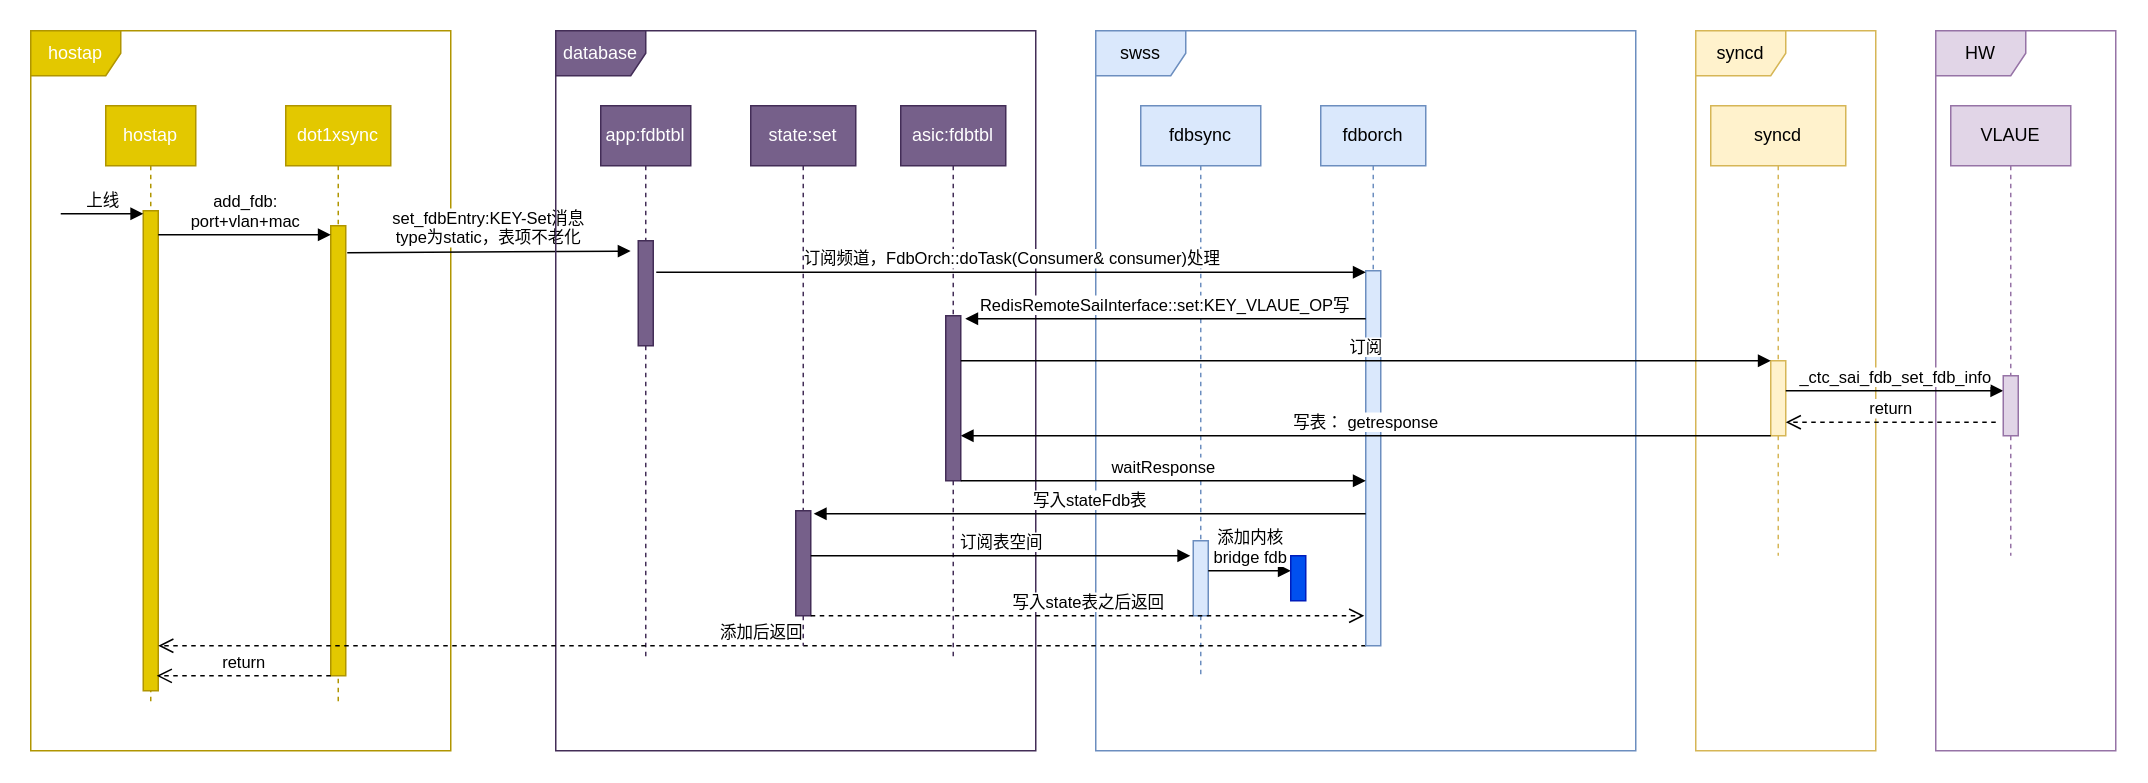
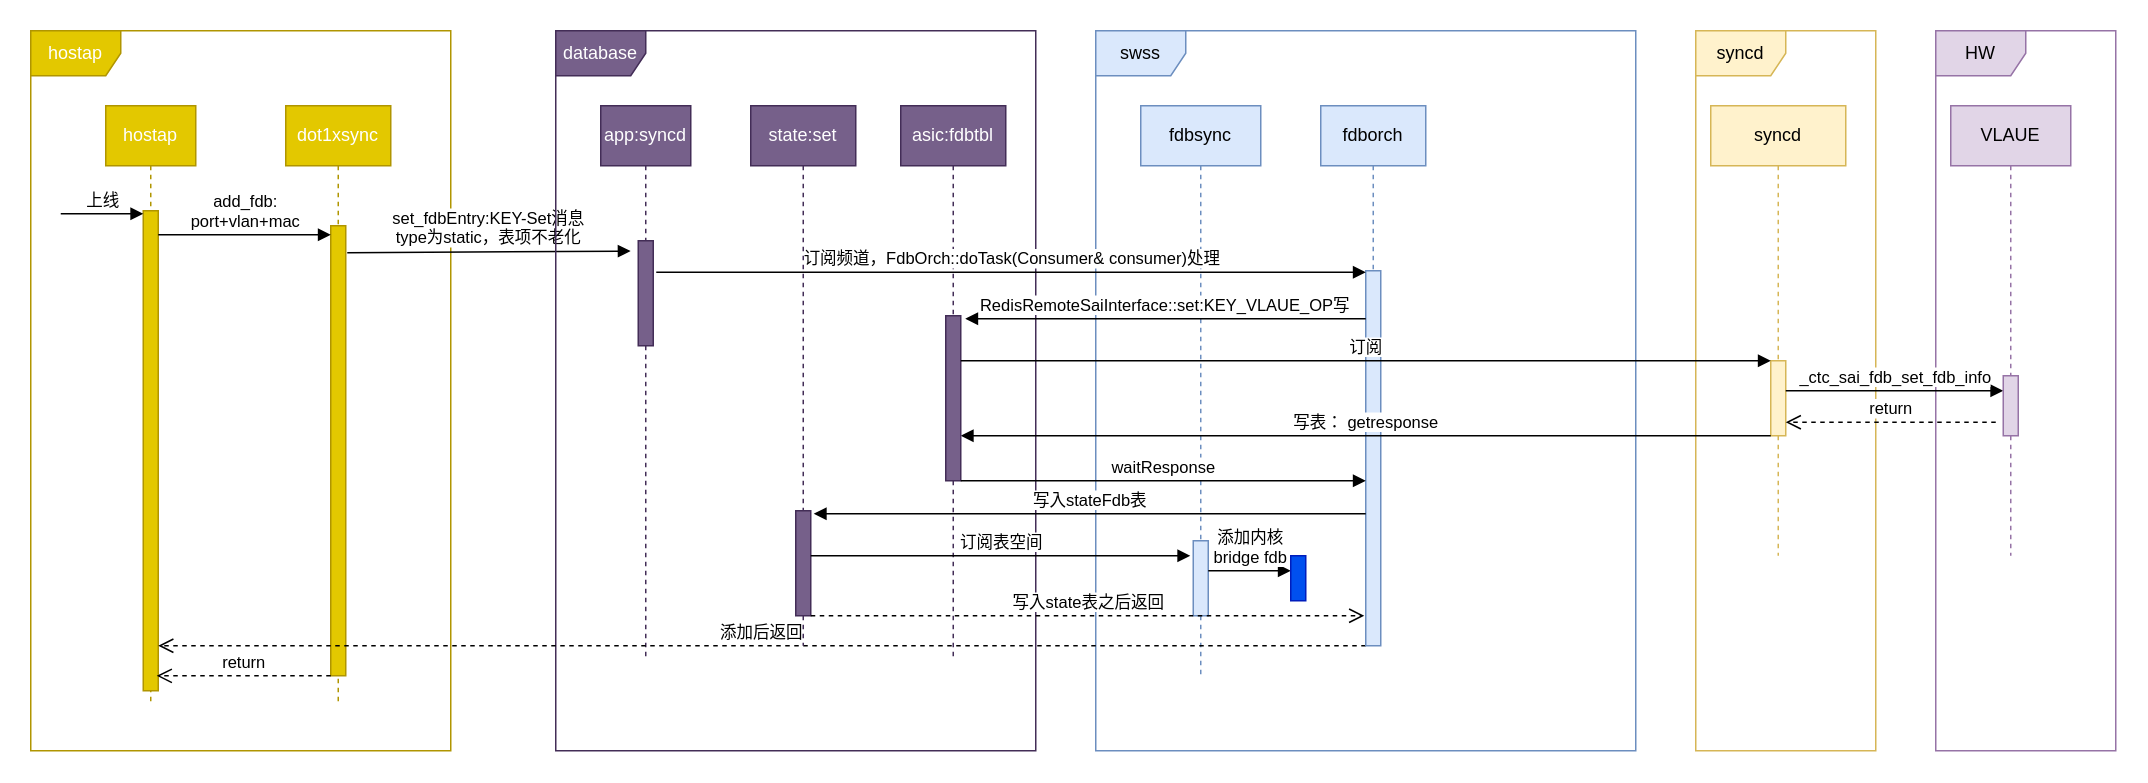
node "app:fdbtbl": label "app:fdbtbl" -> "app:syncd"
